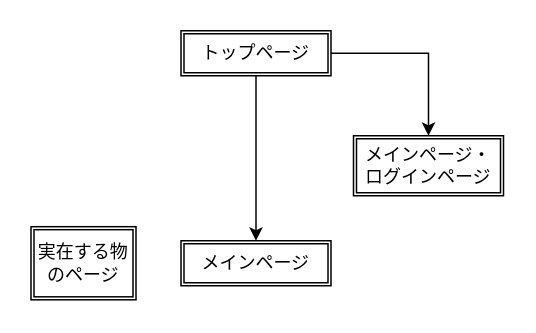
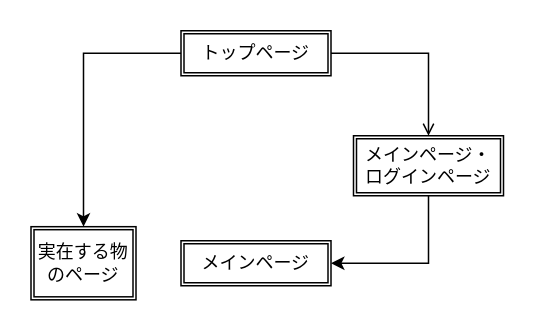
edge "トップページ" -> "メインページ・ ログインページ": arrowhead classic -> open
edge "トップページ" -> "メインページ": now "トップページ" -> "実在する物のページ"
edge "メインページ・ ログインページ" -> "メインページ": added
